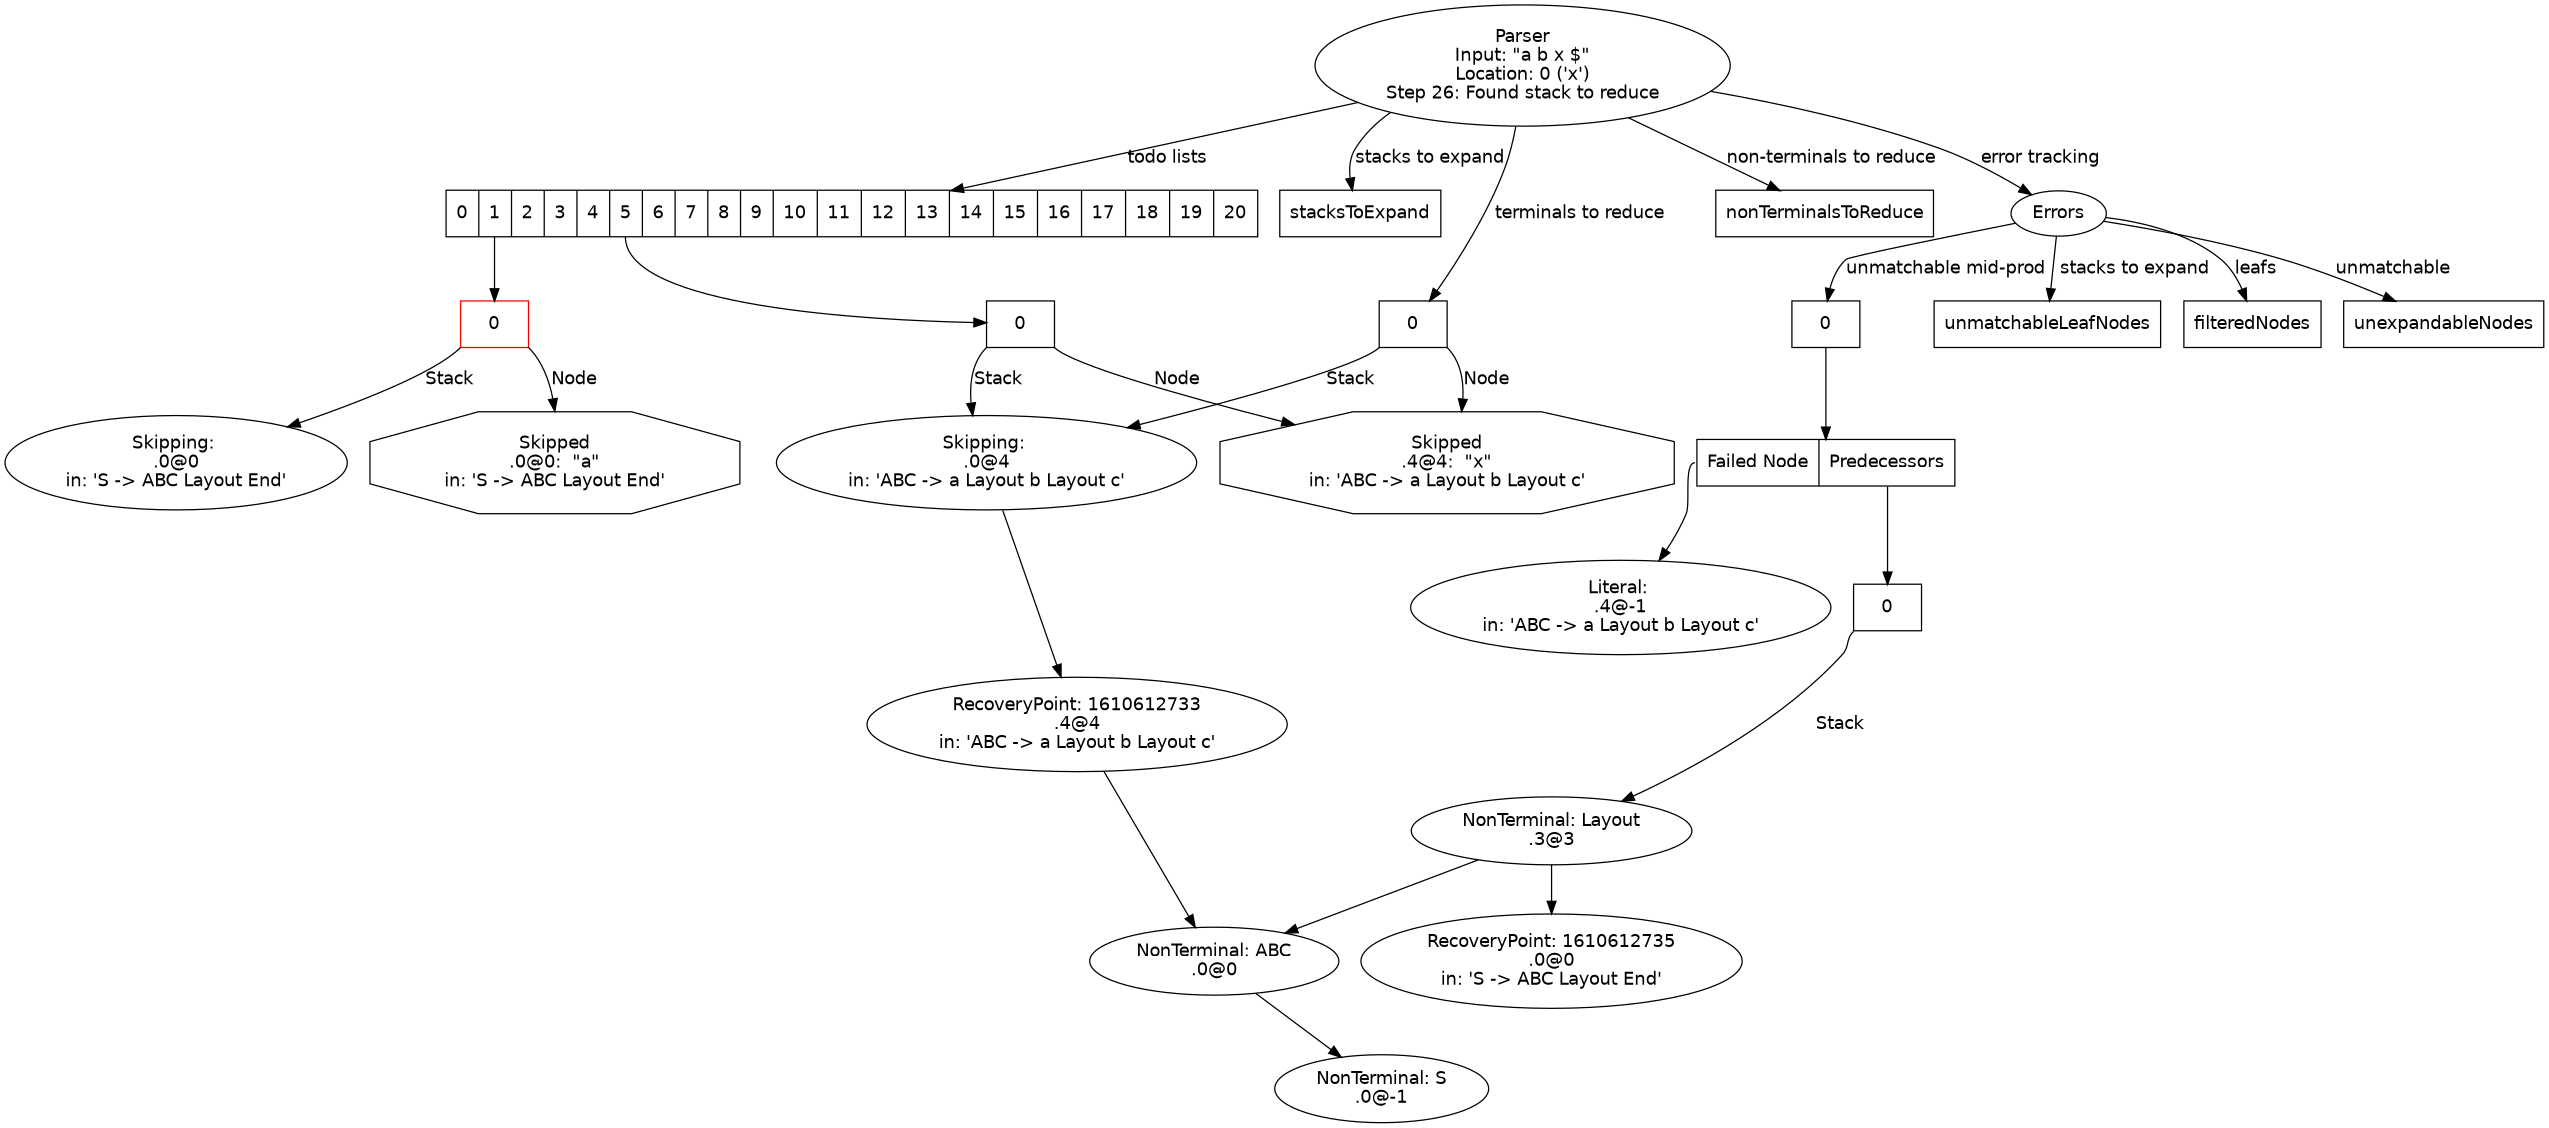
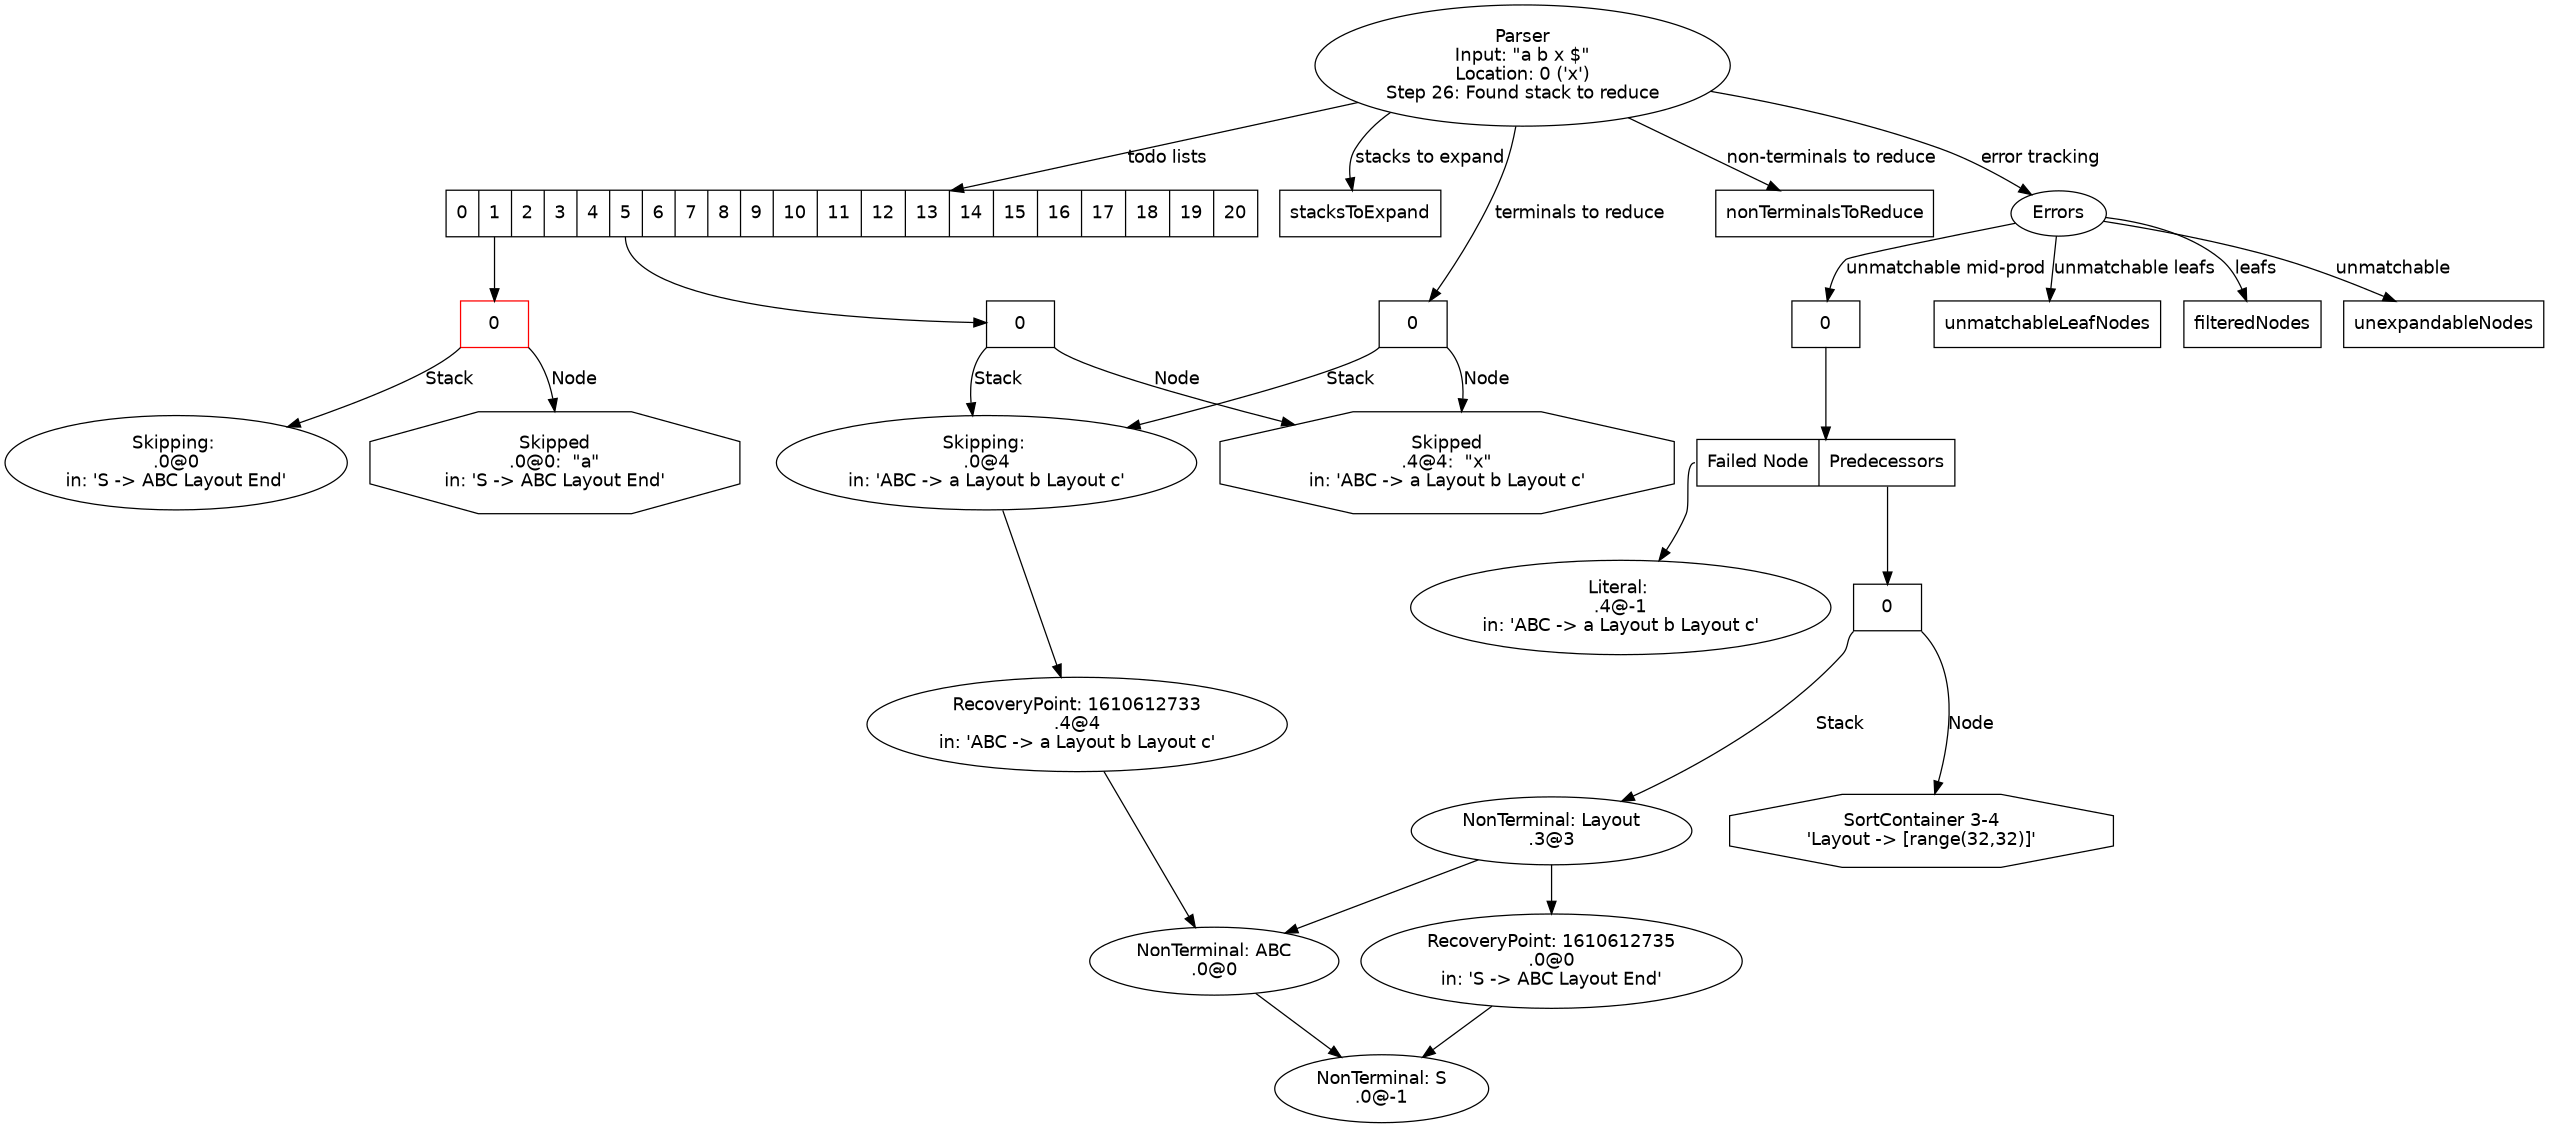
edge "Errors" -> "unmatchableLeafNodes": label "stacks to expand" -> "unmatchable leafs"
node "SortContainer 3-4 'Layout -> [range(32,32)]'": added
edge "RecoveryPoint: 1610612735 .0@0 in: 'S -> ABC Layout End'" -> "NonTerminal: S .0@-1": added
